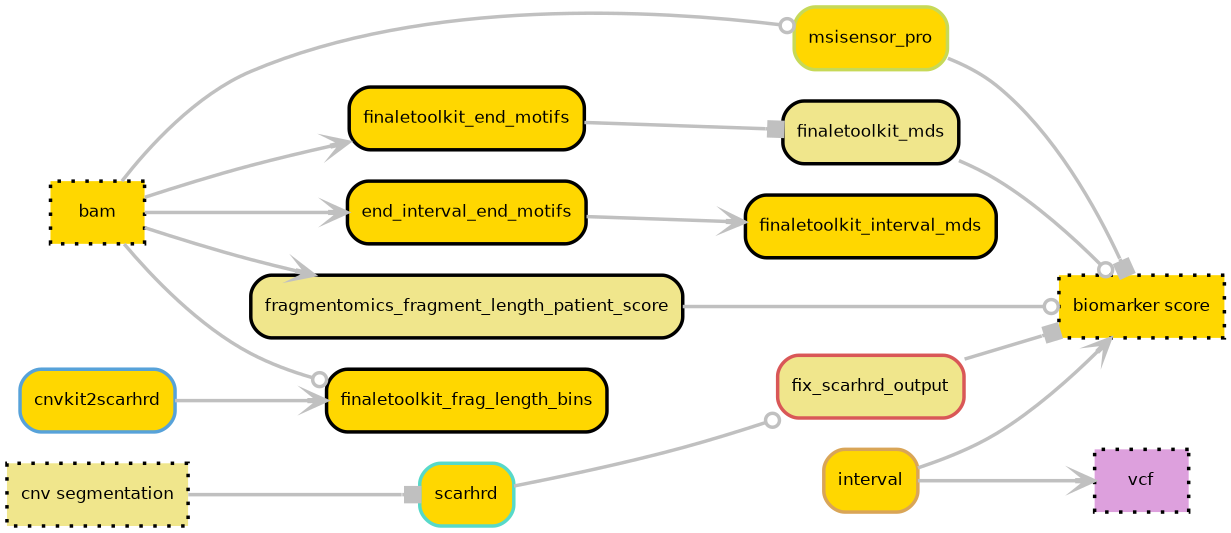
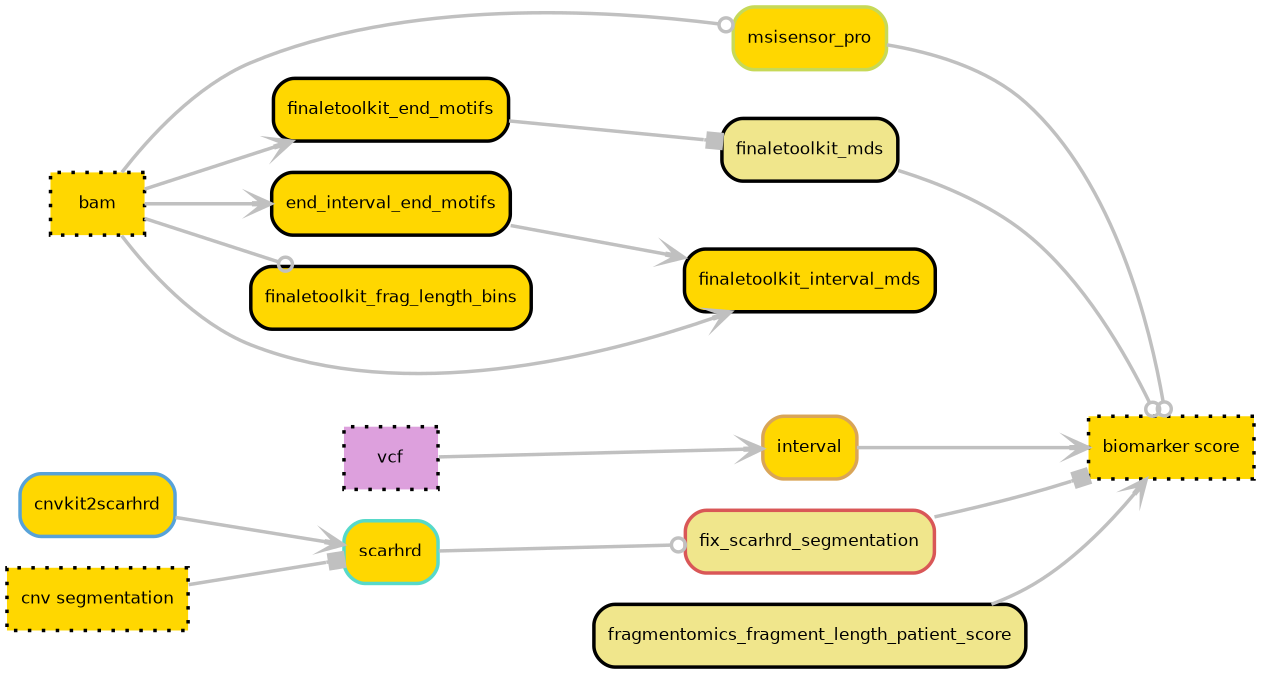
edge "msisensor_pro" -> "biomarker score": arrowhead box -> odot
edge "bam" -> "fragmentomics_fragment_length_patient_score": now "bam" -> "finaletoolkit_interval_mds"
edge "fragmentomics_fragment_length_patient_score" -> "biomarker score": arrowhead odot -> vee
node "fix_scarhrd_output": label "fix_scarhrd_output" -> "fix_scarhrd_segmentation"
edge "cnvkit2scarhrd" -> "finaletoolkit_frag_length_bins": now "cnvkit2scarhrd" -> "scarhrd"
edge "interval" -> "vcf": reversed
node "cnv segmentation": fillcolor khaki -> gold
